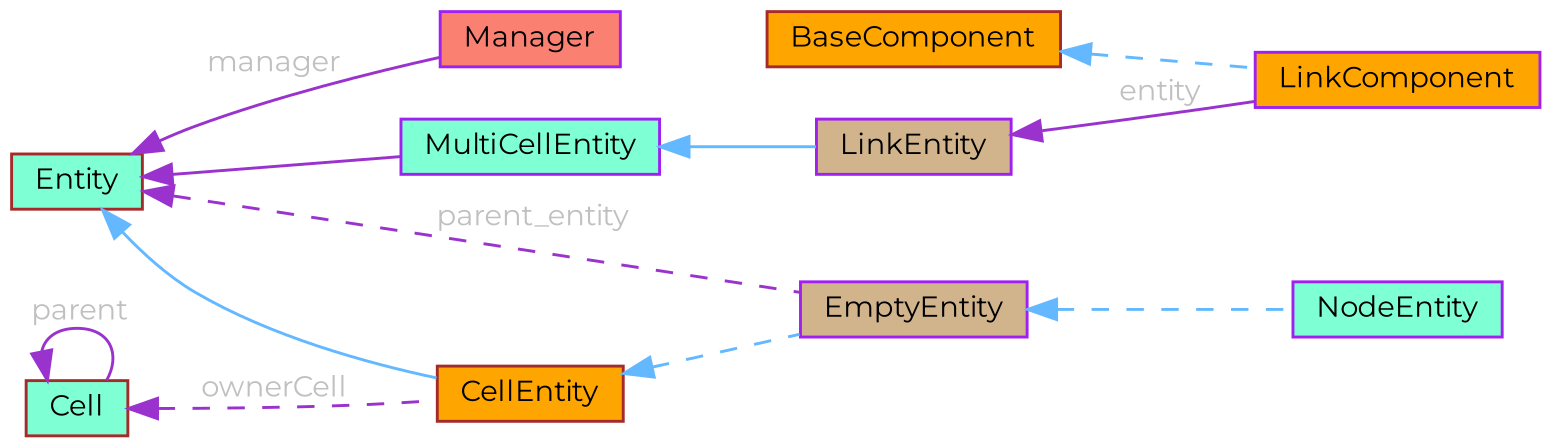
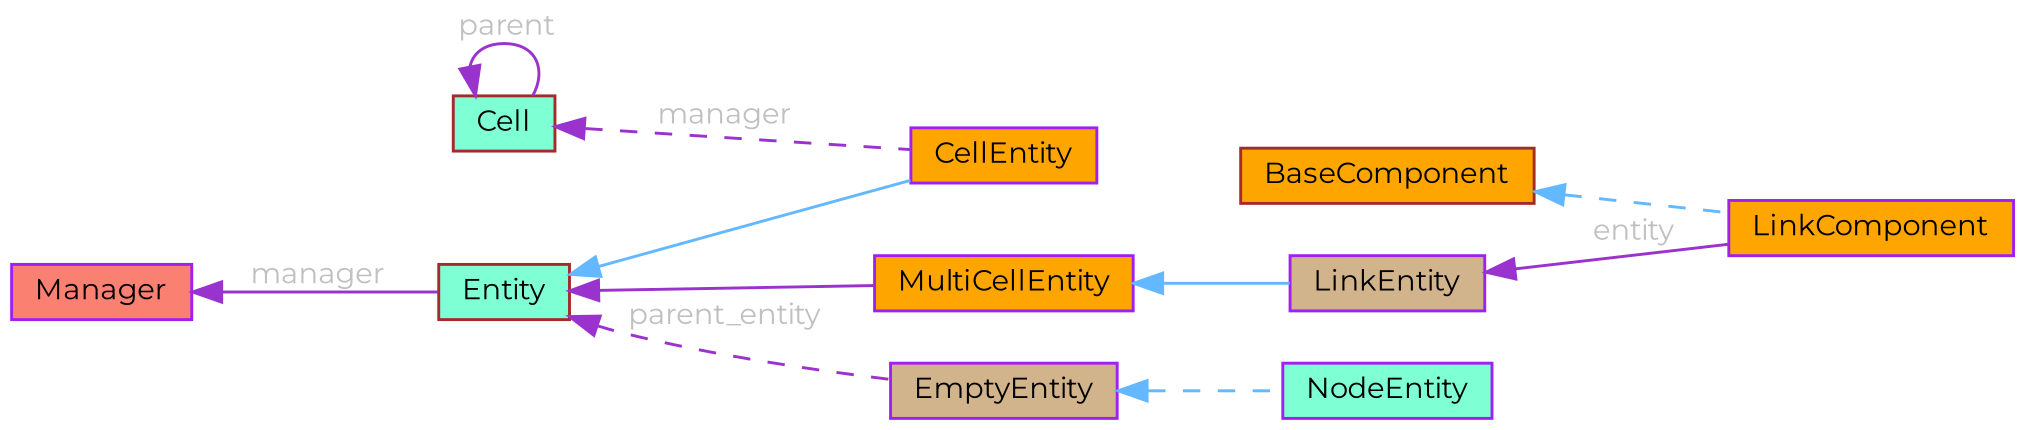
edge "Manager" -> "Entity": reversed
node "MultiCellEntity": fillcolor aquamarine -> orange
edge "EmptyEntity" -> "CellEntity": removed
edge "CellEntity" -> "Cell": label " ownerCell" -> " manager"
node "CellEntity": color brown -> purple
